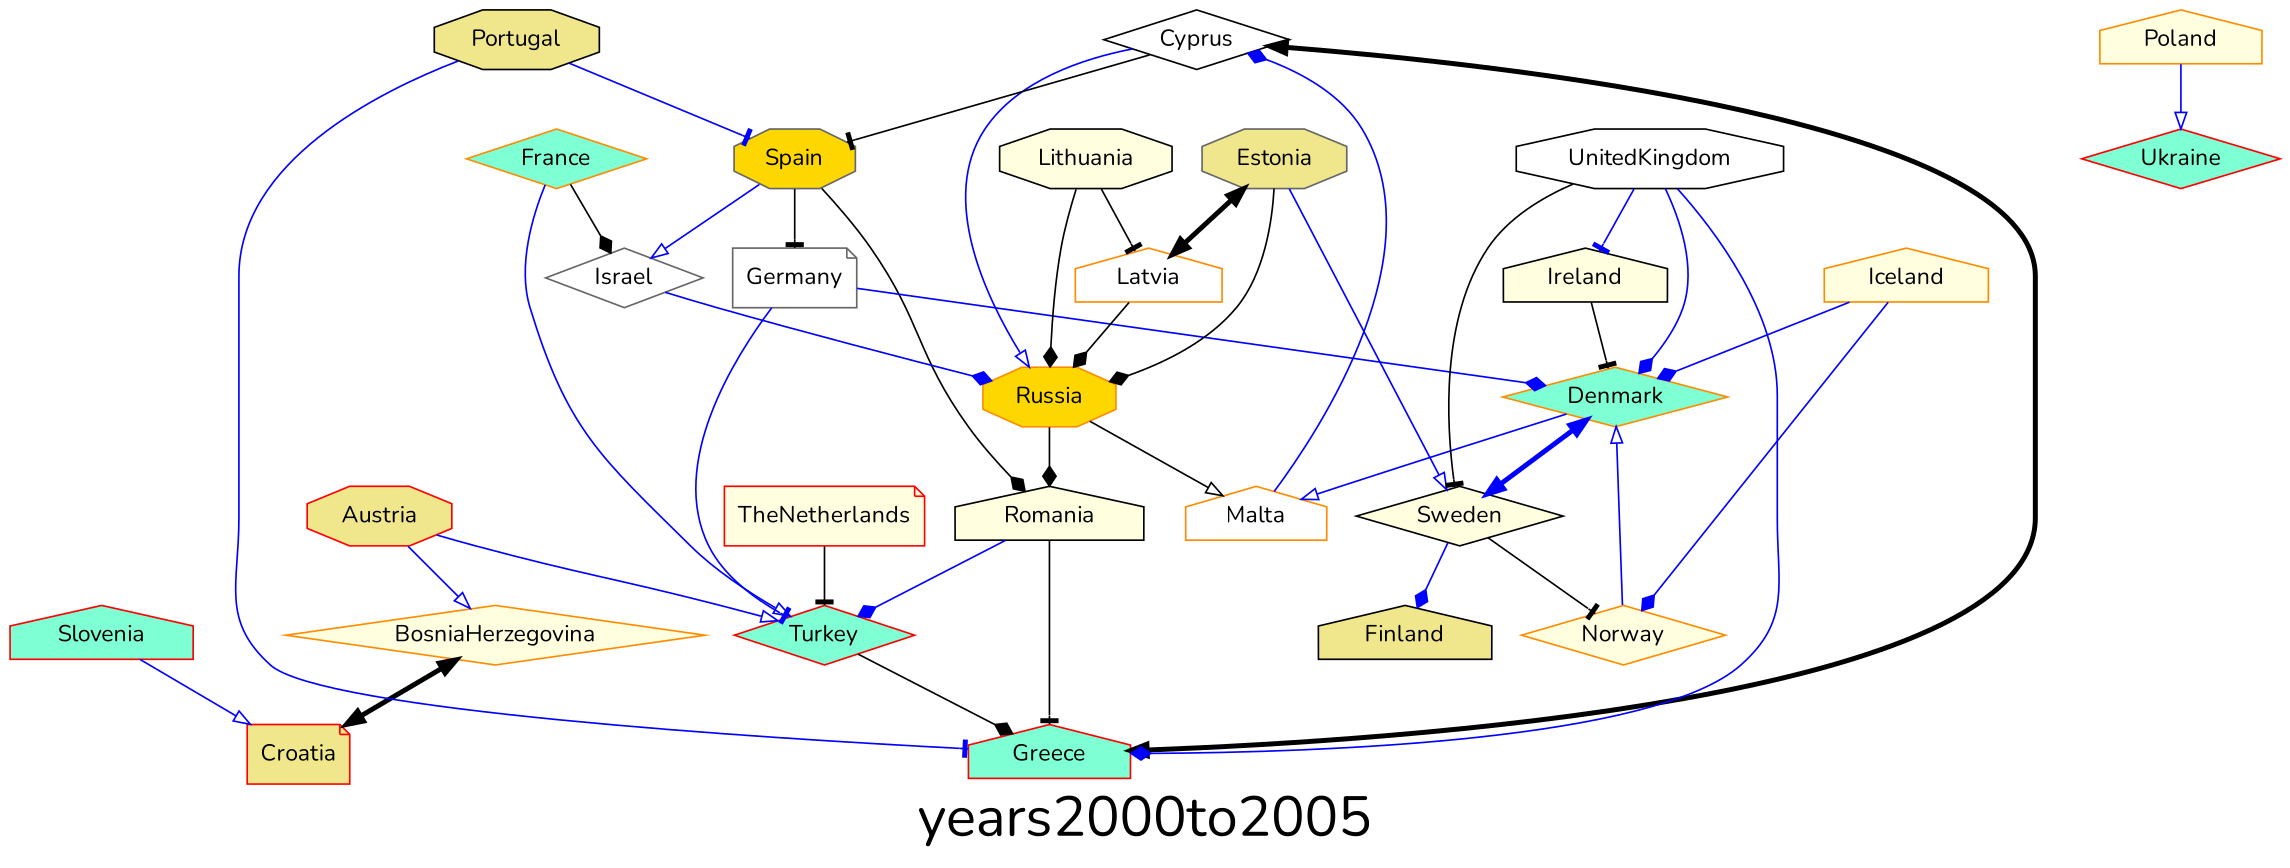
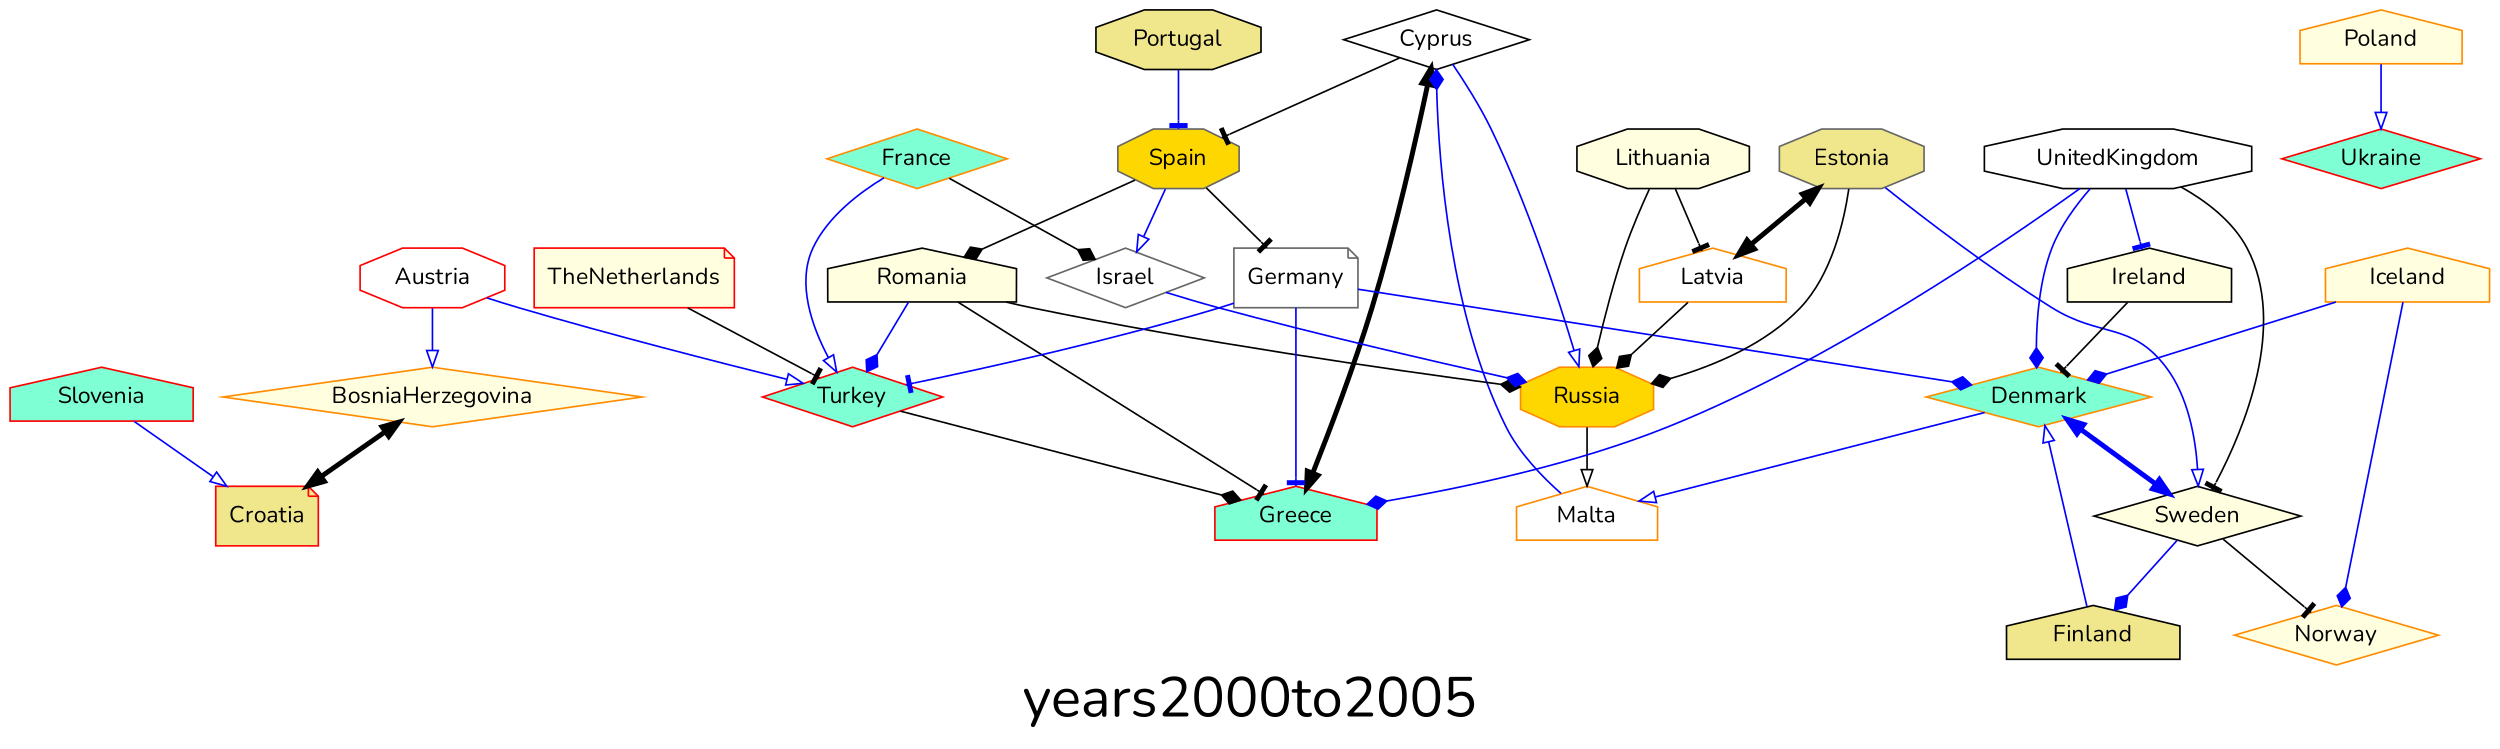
edge "Russia" -> "Romania": reversed
node "Austria": fillcolor khaki -> white
edge "Norway" -> "Denmark": now "Finland" -> "Denmark"
edge "Portugal" -> "Greece": now "Germany" -> "Greece"
